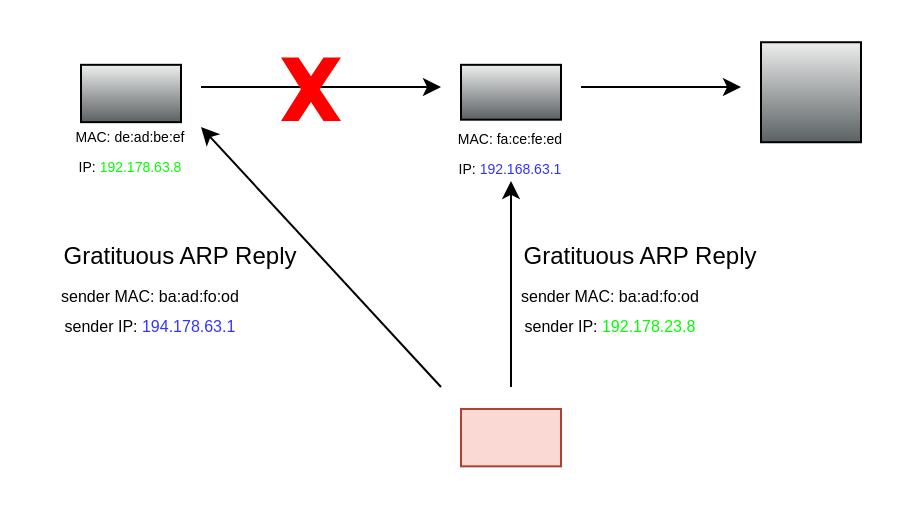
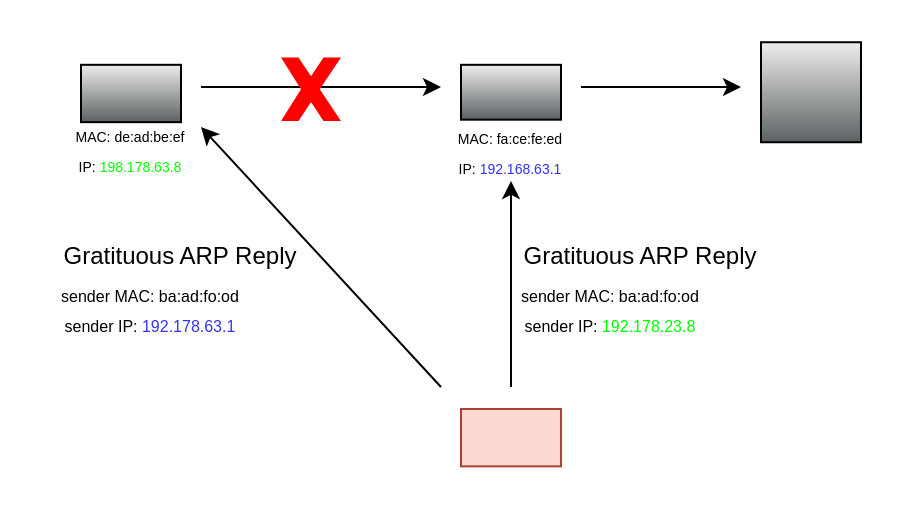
node "MAC: de:ad:be:ef IP: 192.178.63.8": label "MAC: de:ad:be:ef IP: 192.178.63.8" -> "MAC: de:ad:be:ef IP: 198.178.63.8"
node "sender MAC: ba:ad:fo:od sender IP: 194.178.63.1": label "sender MAC: ba:ad:fo:od sender IP: 194.178.63.1" -> "sender MAC: ba:ad:fo:od sender IP: 192.178.63.1"
